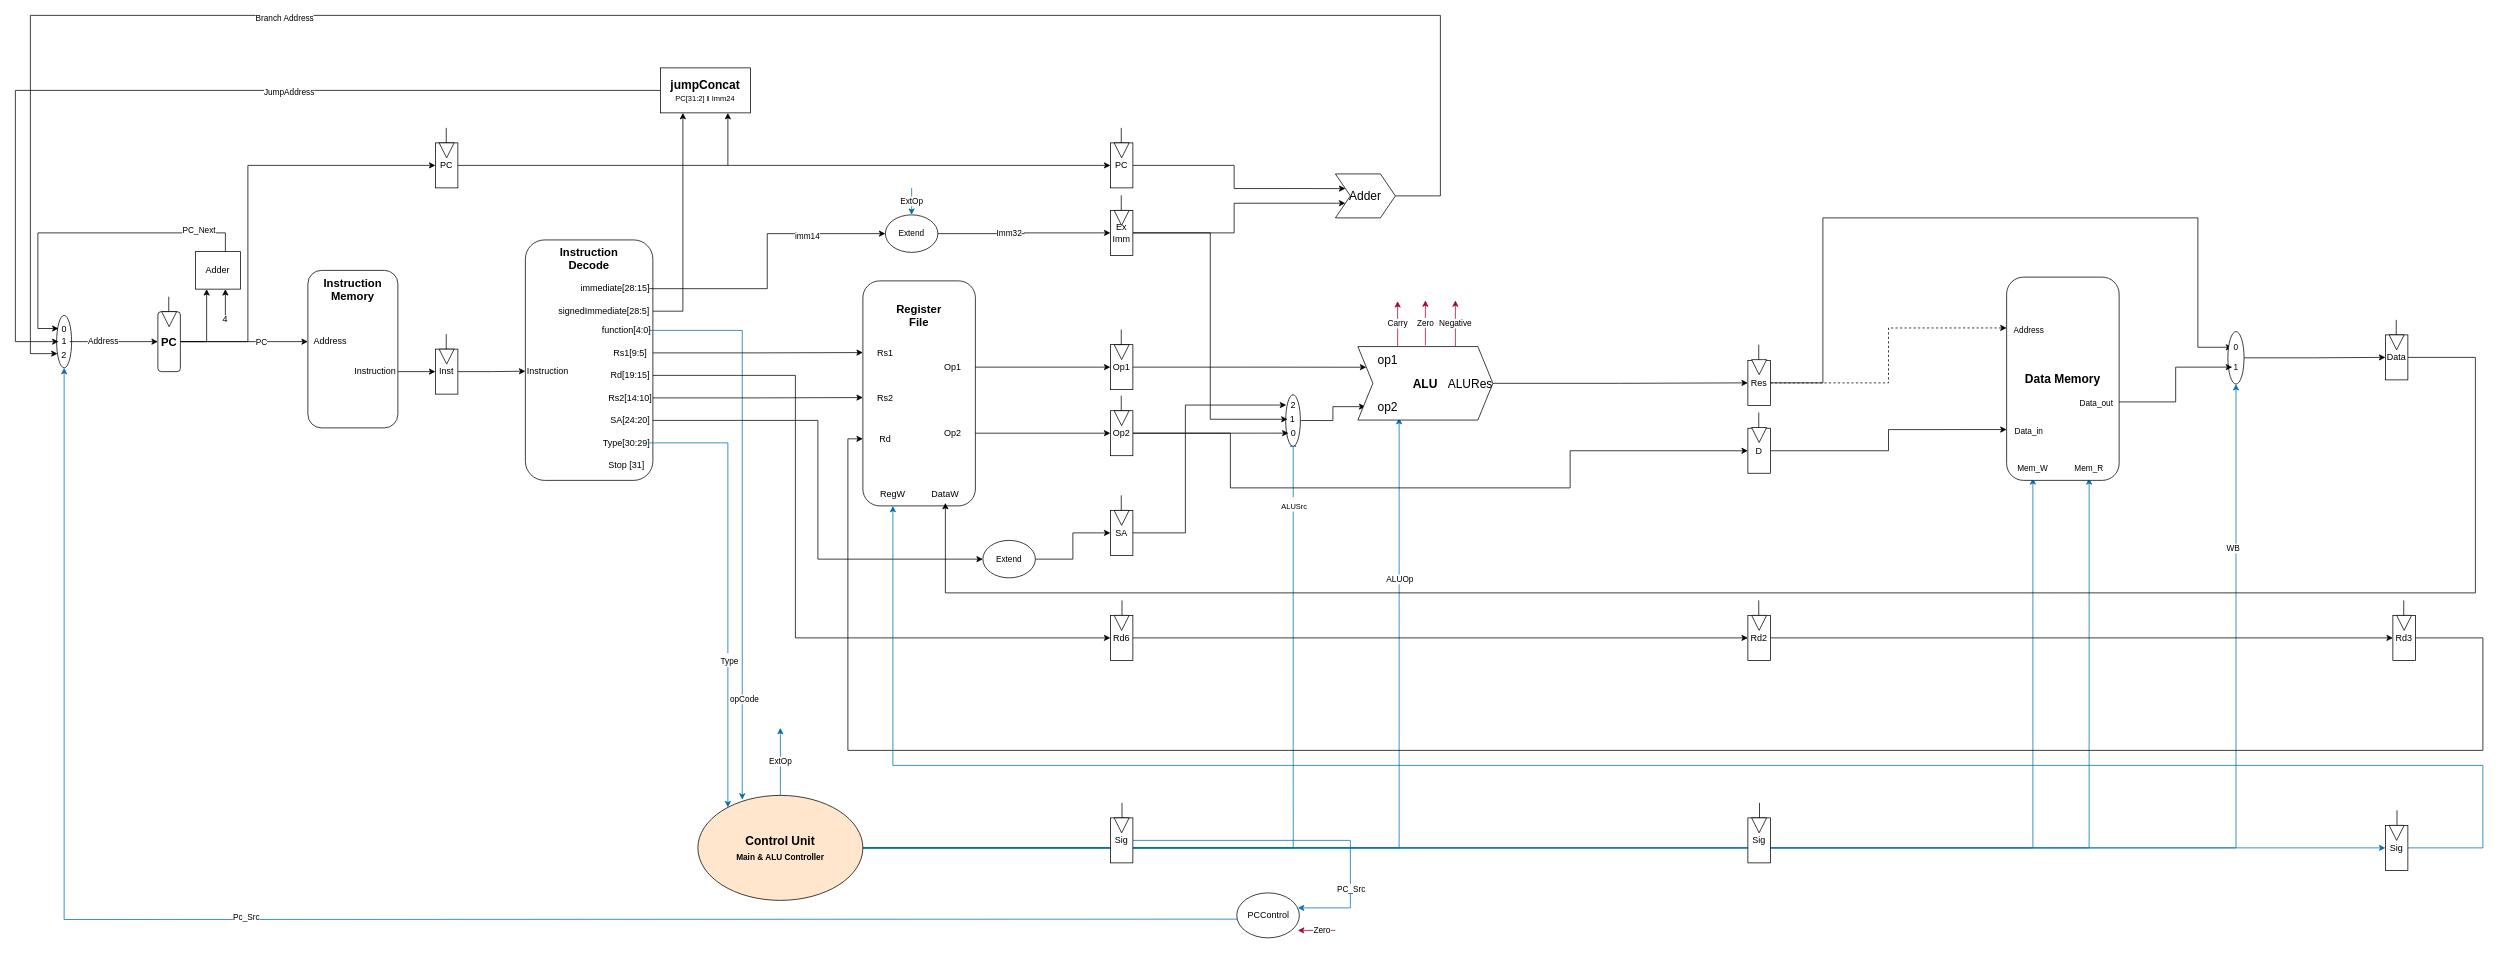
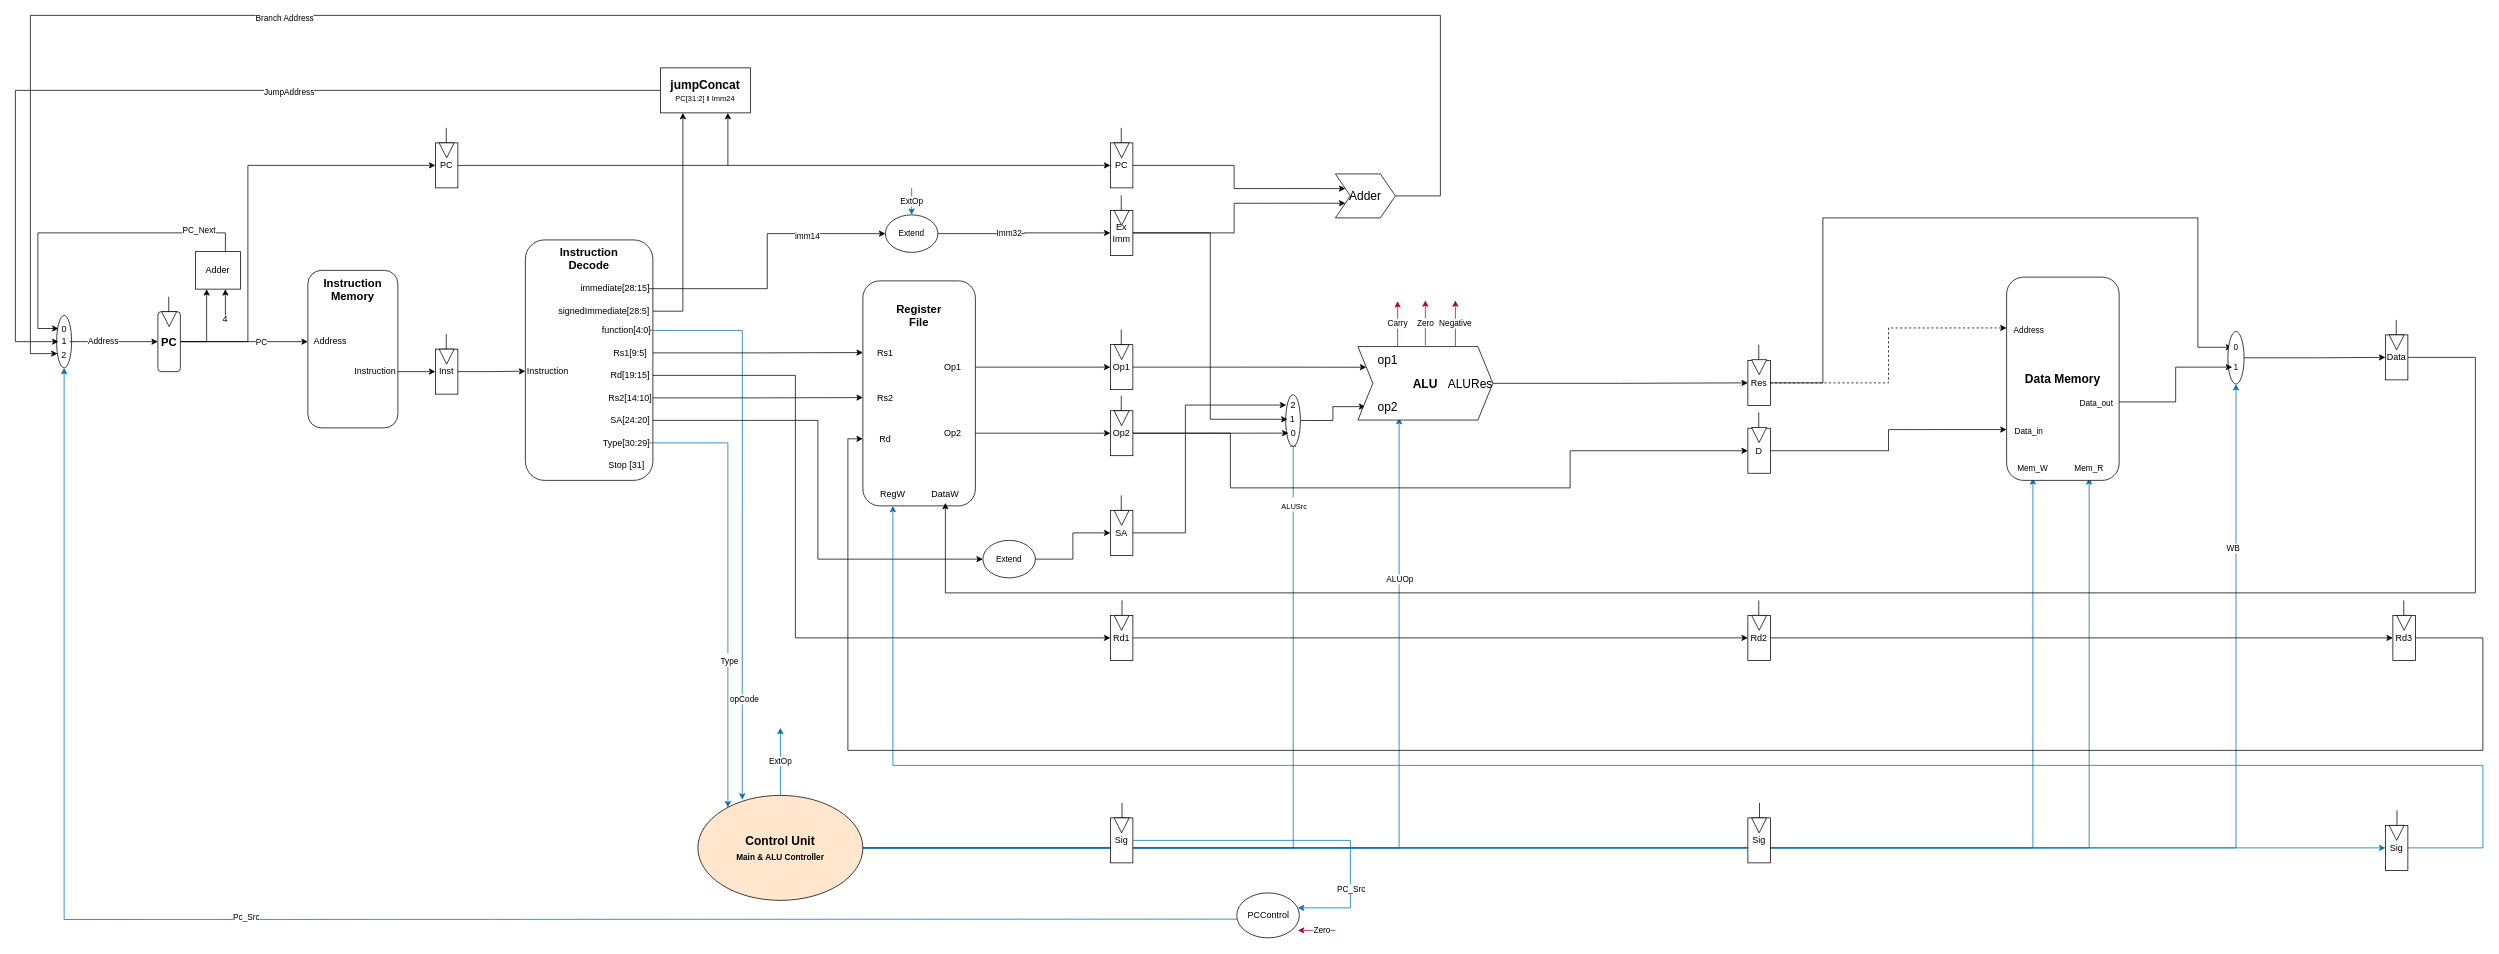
node "Rd6": label "Rd6" -> "Rd1"
